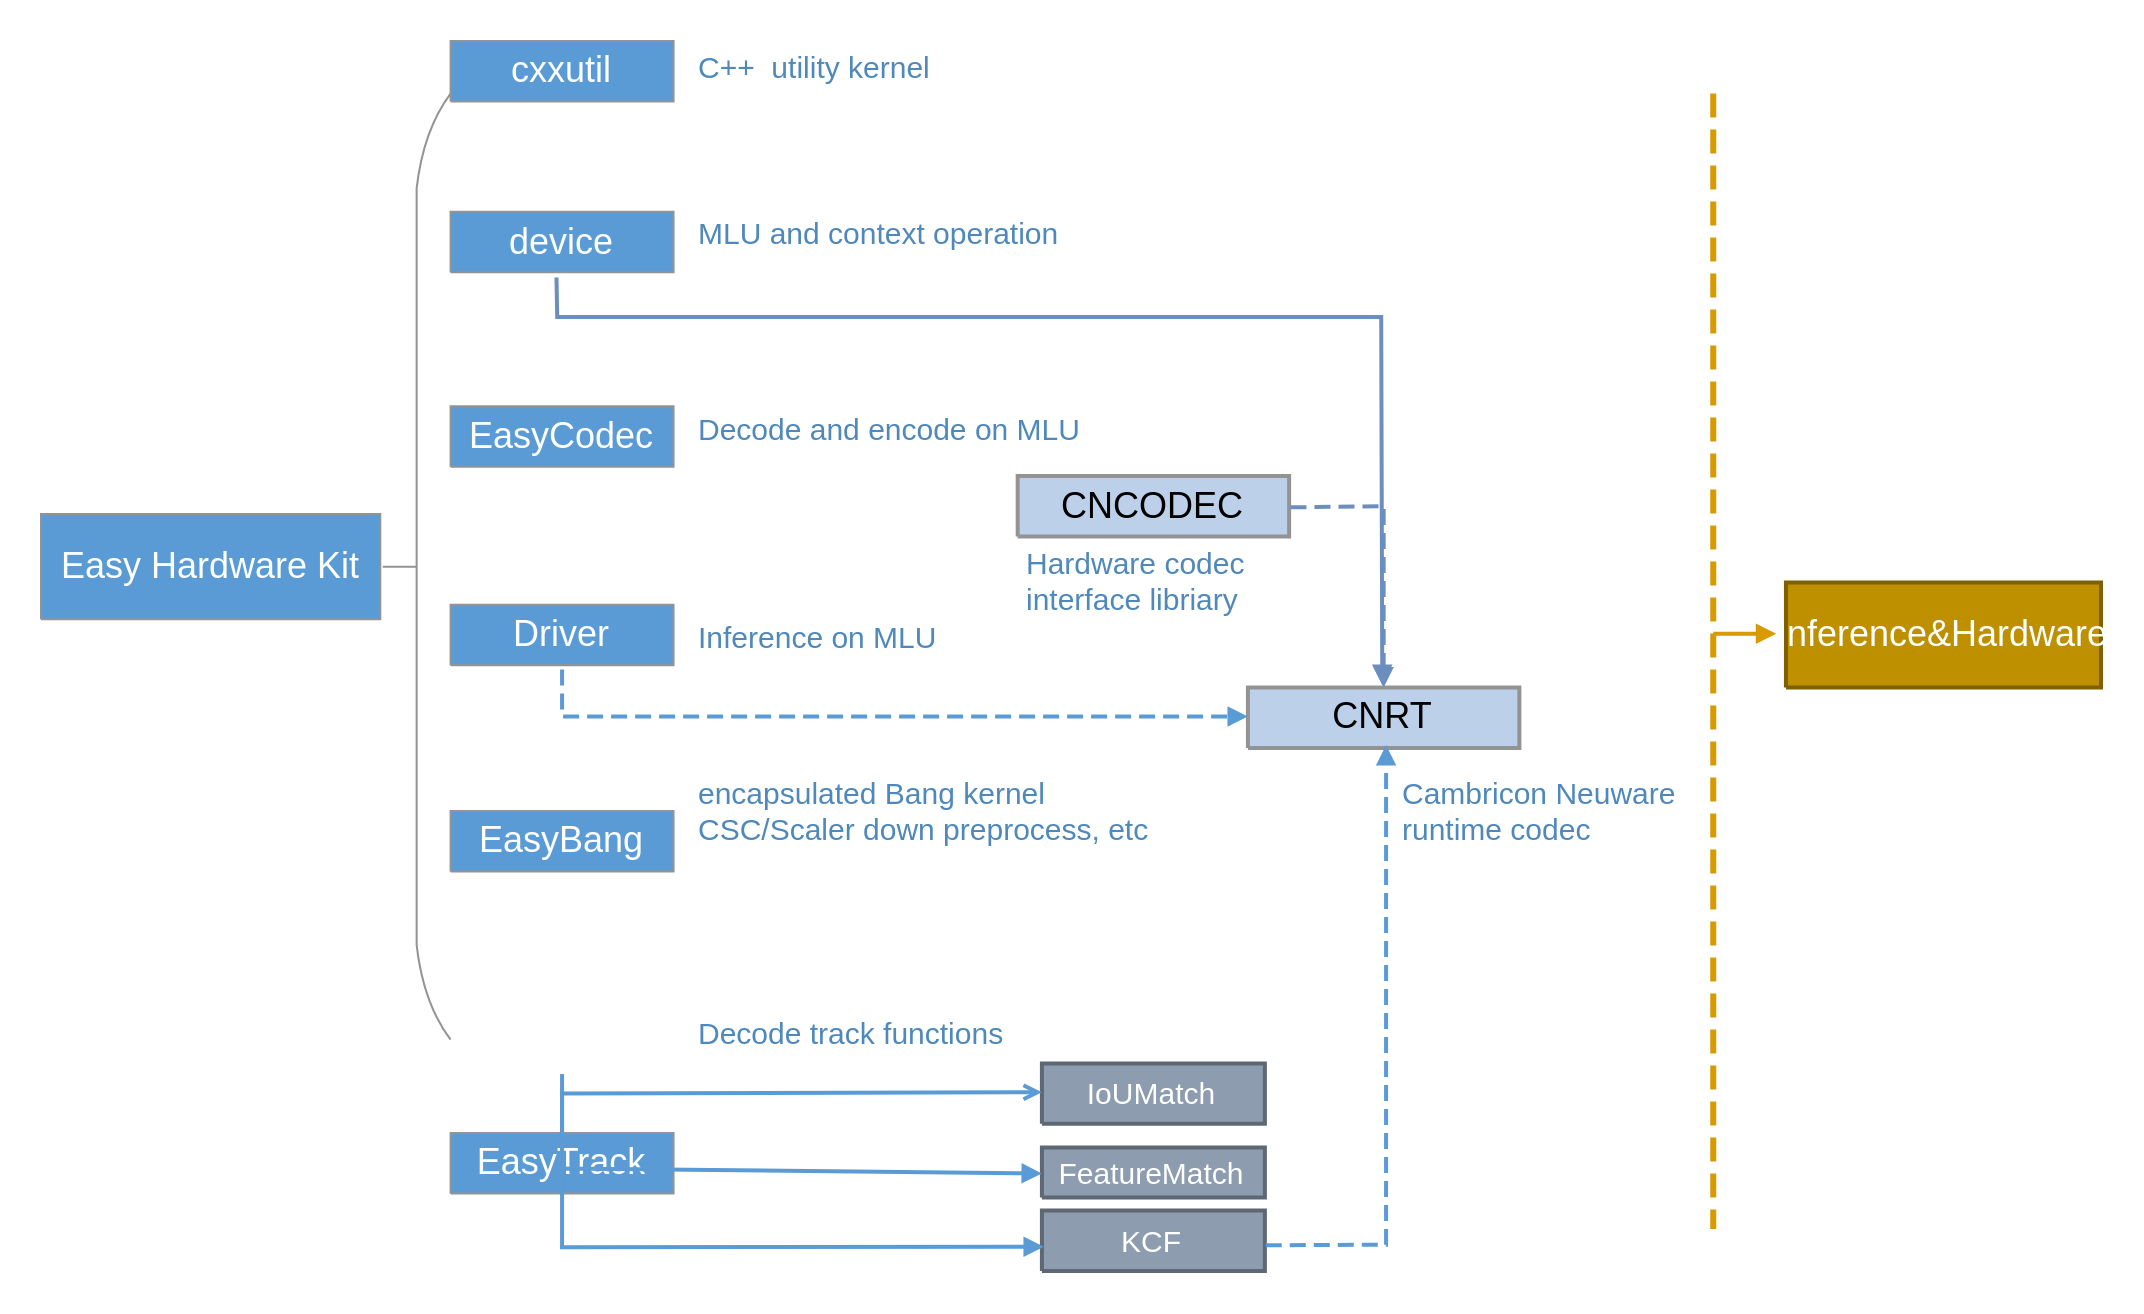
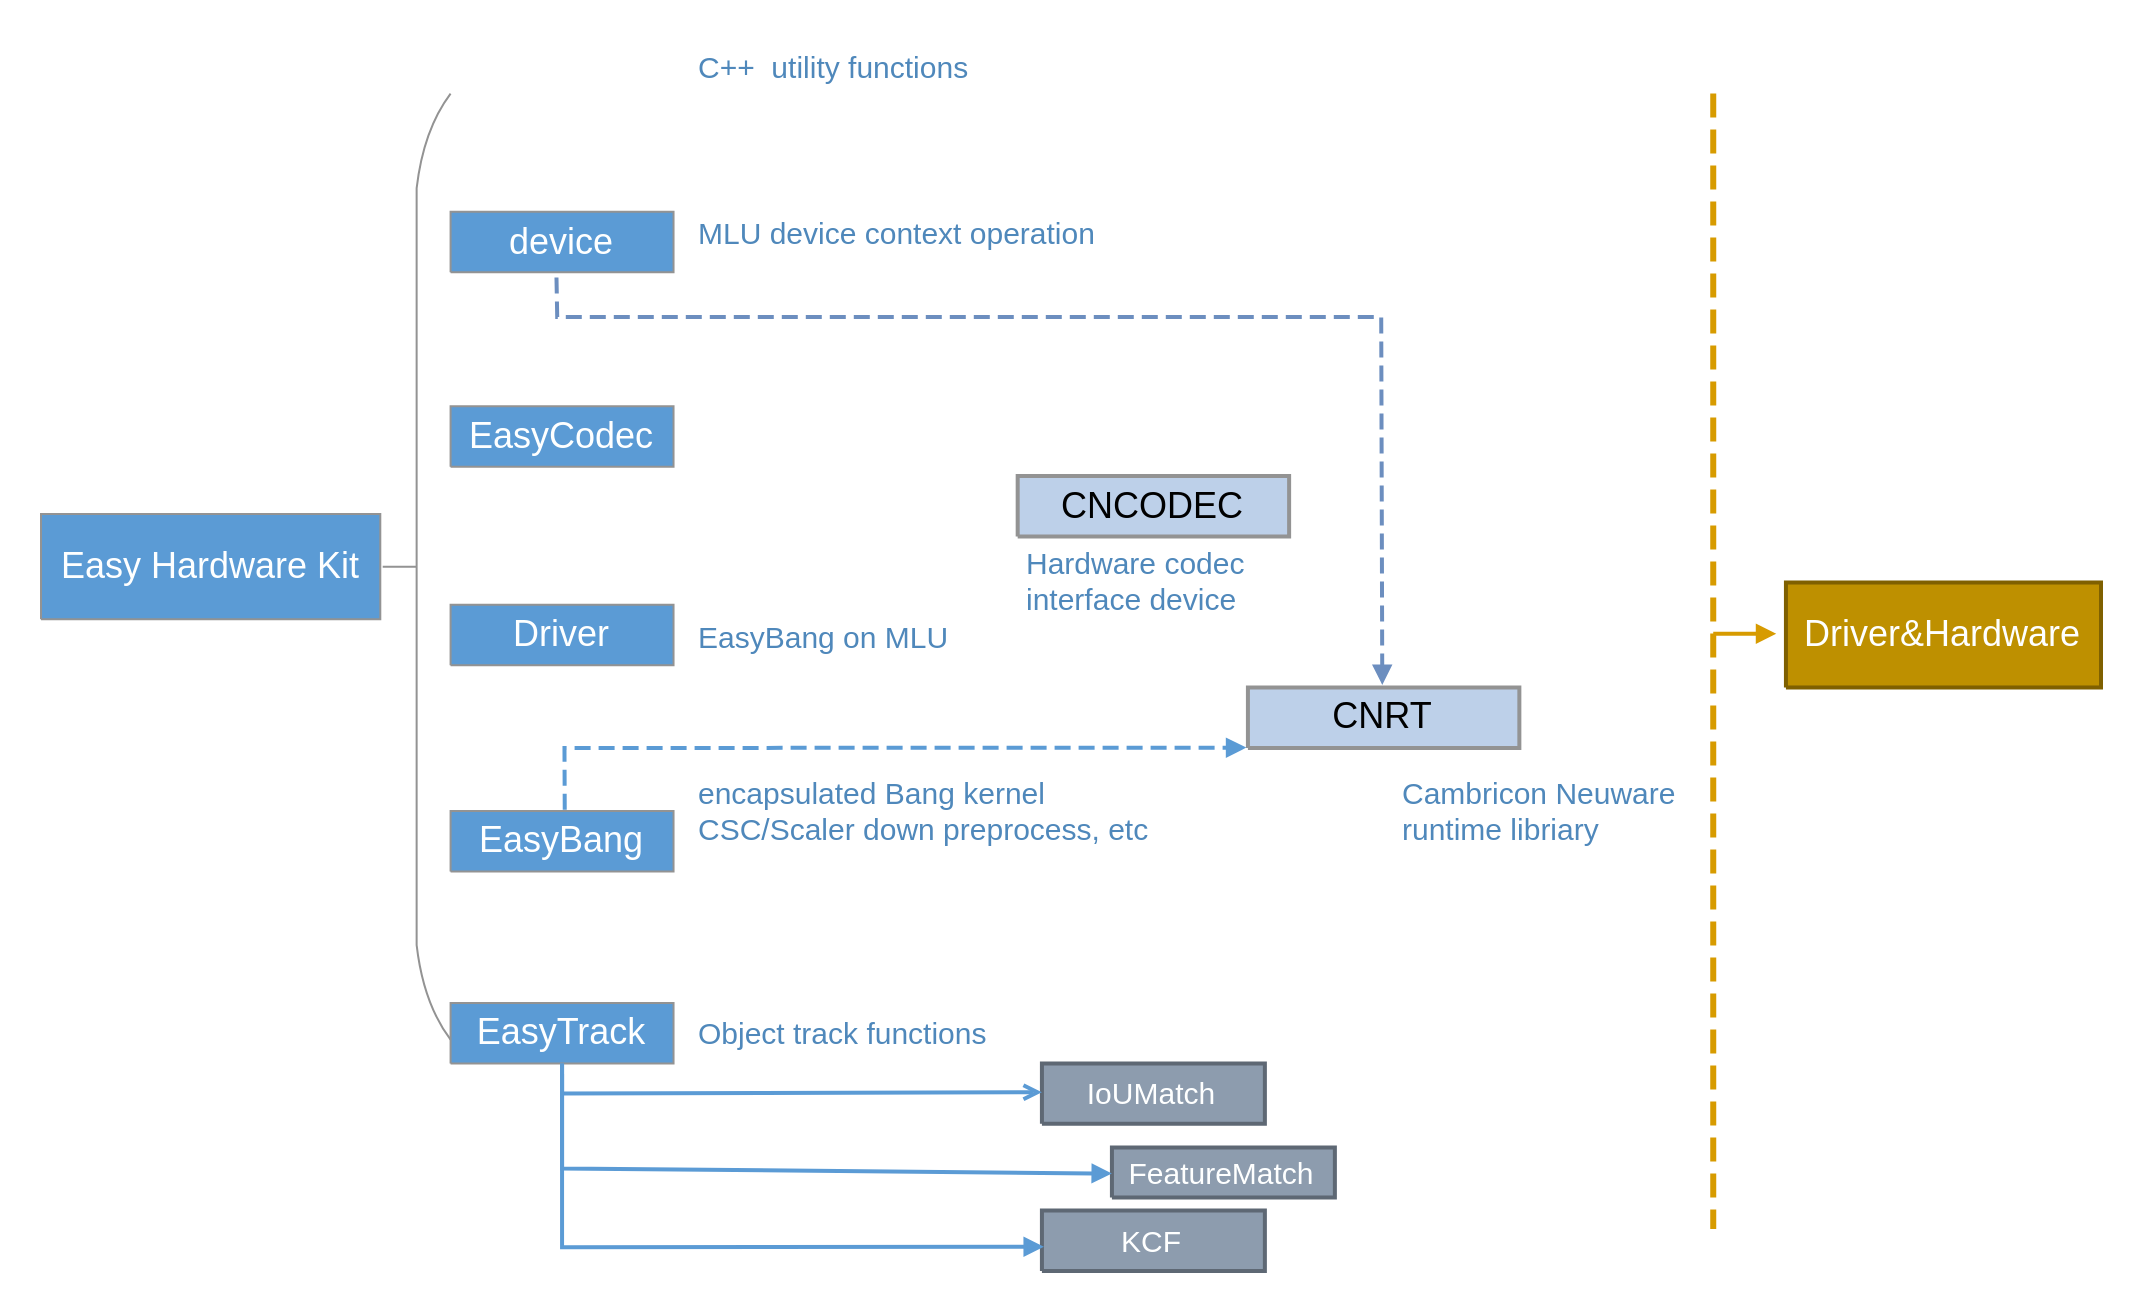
node "C++ utility kernel": label "C++ utility kernel" -> "C++ utility functions"
node "cxxutil": removed
node "MLU and context operation": label "MLU and context operation" -> "MLU device context operation"
edge "device" -> "CNRT": style solid -> dashed
node "Decode and encode on MLU": removed
edge "CNCODEC" -> "CNRT": removed
node "Hardware codec interface libriary": label "Hardware codec interface libriary" -> "Hardware codec interface device"
node "Inference&Hardware": label "Inference&Hardware" -> "Driver&Hardware"
node "Inference on MLU": label "Inference on MLU" -> "EasyBang on MLU"
edge "Driver" -> "CNRT": removed
edge "EasyBang" -> "CNRT": added
node "Cambricon Neuwareruntime codec": label "Cambricon Neuwareruntime codec" -> "Cambricon Neuwareruntime libriary"
node "Decode track functions": label "Decode track functions" -> "Object track functions"
edge "KCF" -> "CNRT": removed
node "EasyTrack": moved (562, 1163) -> (562, 1033)
node "FeatureMatch": moved (1153, 1172) -> (1223, 1172)
